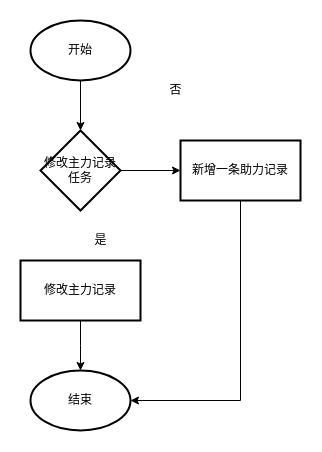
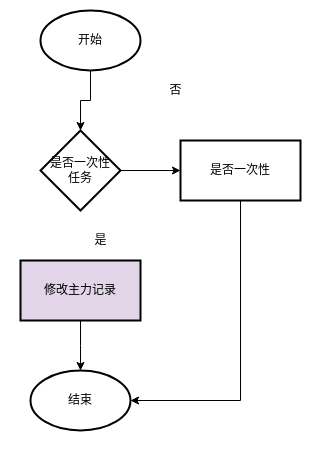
node "开始": moved (81, 51) -> (91, 41)
node "修改主力记录 任务": label "修改主力记录 任务" -> "是否一次性 任务"
node "新增一条助力记录": label "新增一条助力记录" -> "是否一次性"
node "修改主力记录": fillcolor #ffffff -> #e1d5e7
